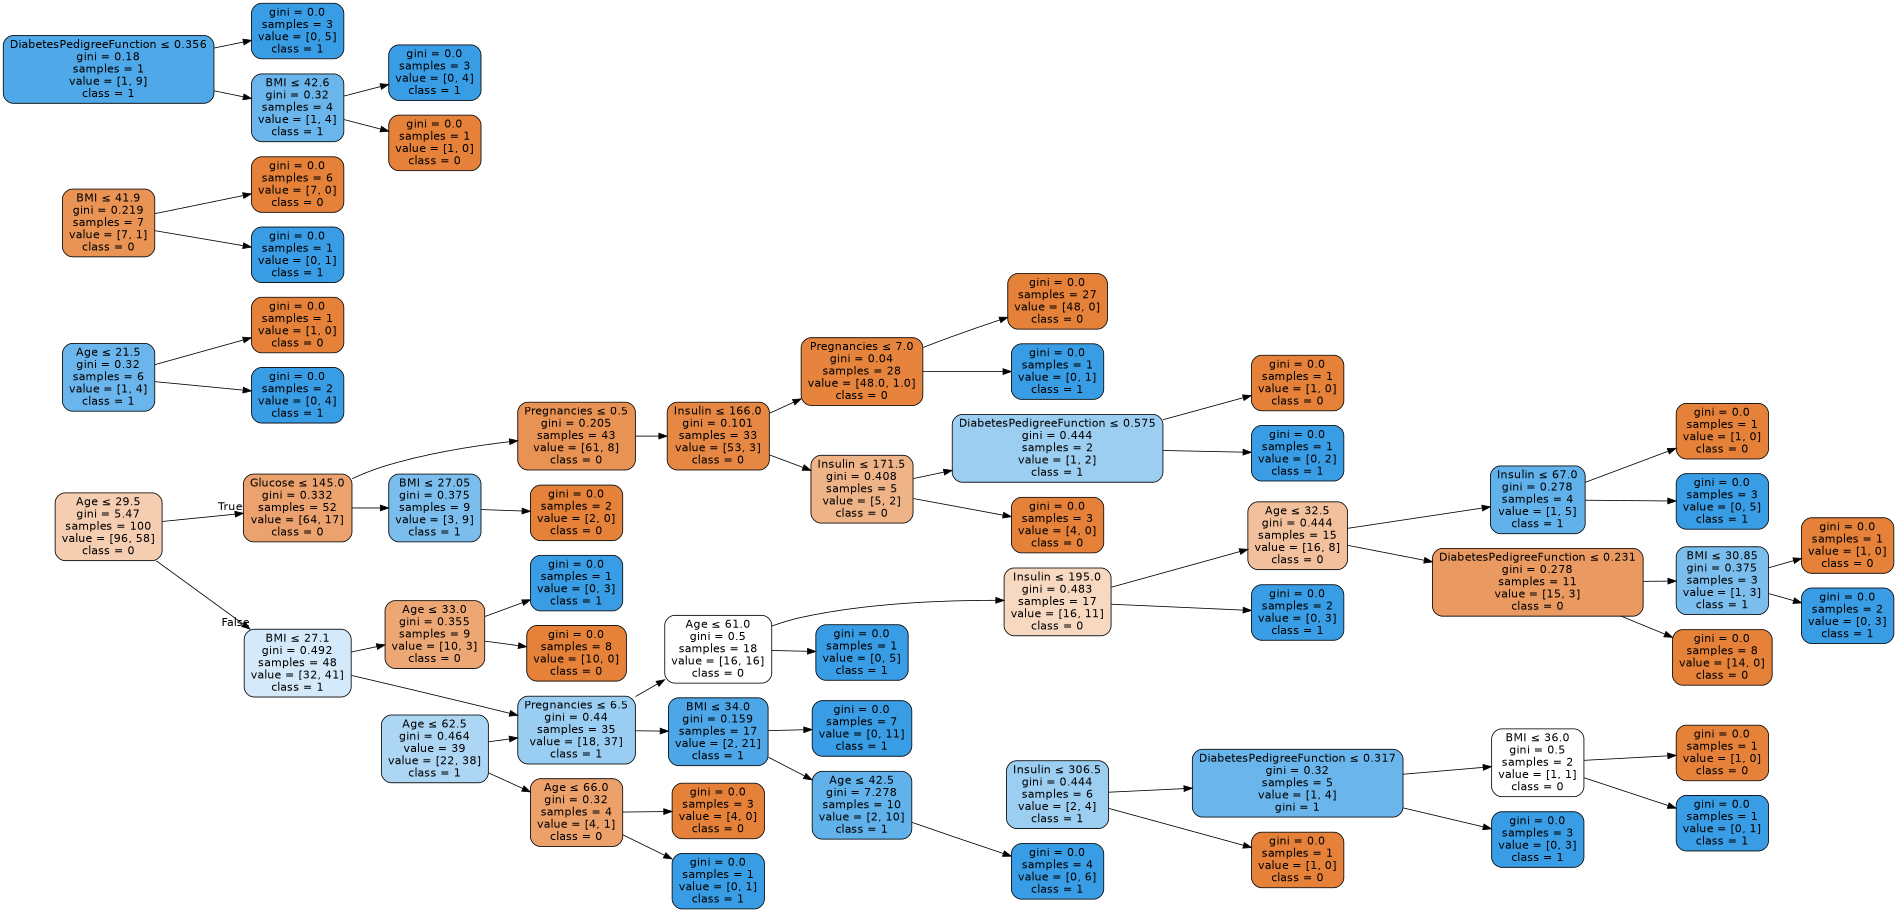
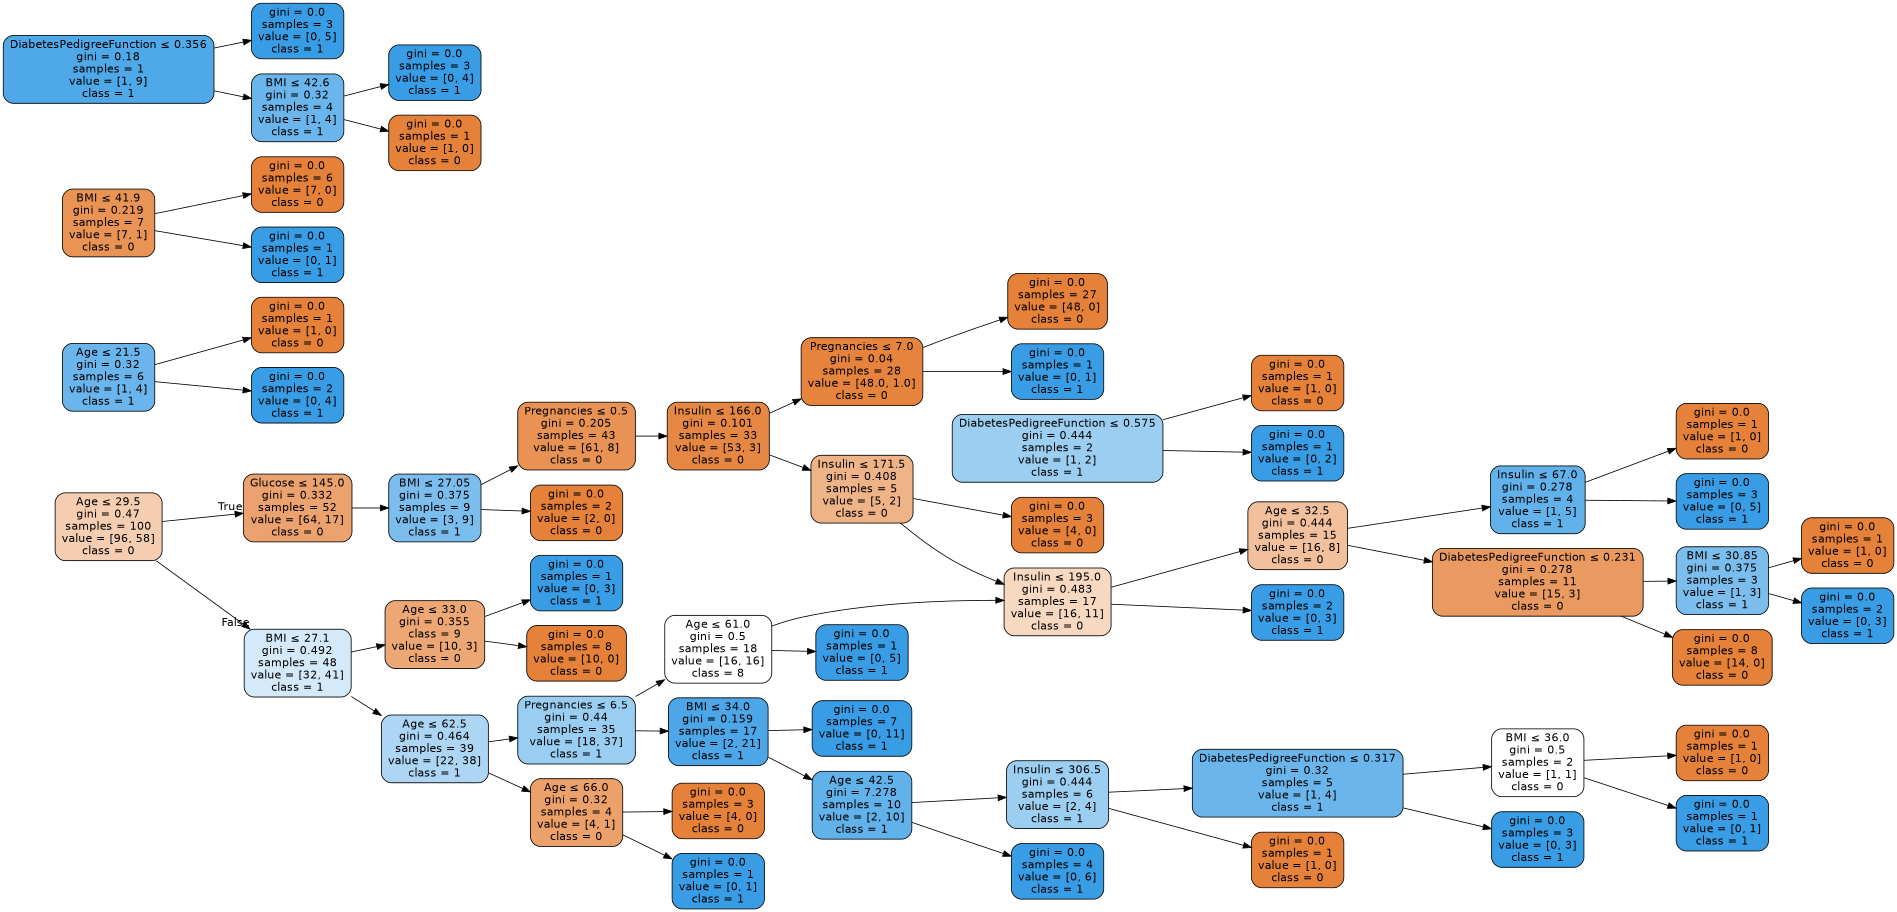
edge "Glucose ≤ 145.0" -> "Pregnancies ≤ 0.5": now "BMI ≤ 27.05" -> "Pregnancies ≤ 0.5"
edge "Insulin ≤ 171.5" -> "DiabetesPedigreeFunction ≤ 0.575": now "Insulin ≤ 171.5" -> "Insulin ≤ 195.0"
node "Age ≤ 29.5": text "gini = 5.47" -> "gini = 0.47"
node "Age ≤ 33.0": text "samples = 9" -> "class = 9"
node "Age ≤ 61.0": text "class = 0" -> "class = 8"
edge "BMI ≤ 27.1" -> "Pregnancies ≤ 6.5": now "BMI ≤ 27.1" -> "Age ≤ 62.5"
node "Age ≤ 62.5": text "value = 39" -> "samples = 39"
edge "Age ≤ 42.5" -> "Insulin ≤ 306.5": added
node "DiabetesPedigreeFunction ≤ 0.317": text "gini = 1" -> "class = 1"
